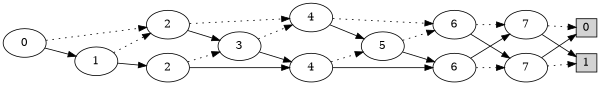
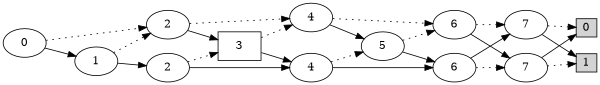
node "3": shape ellipse -> box
